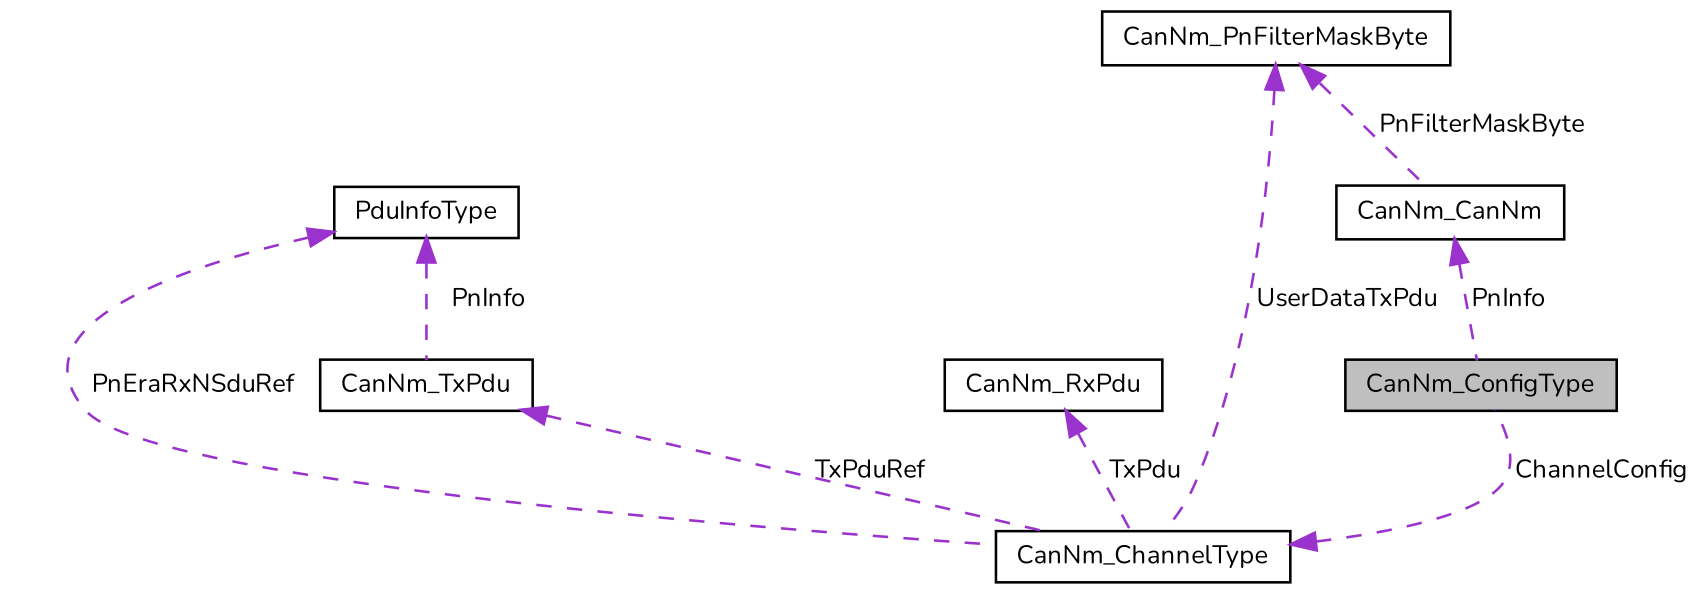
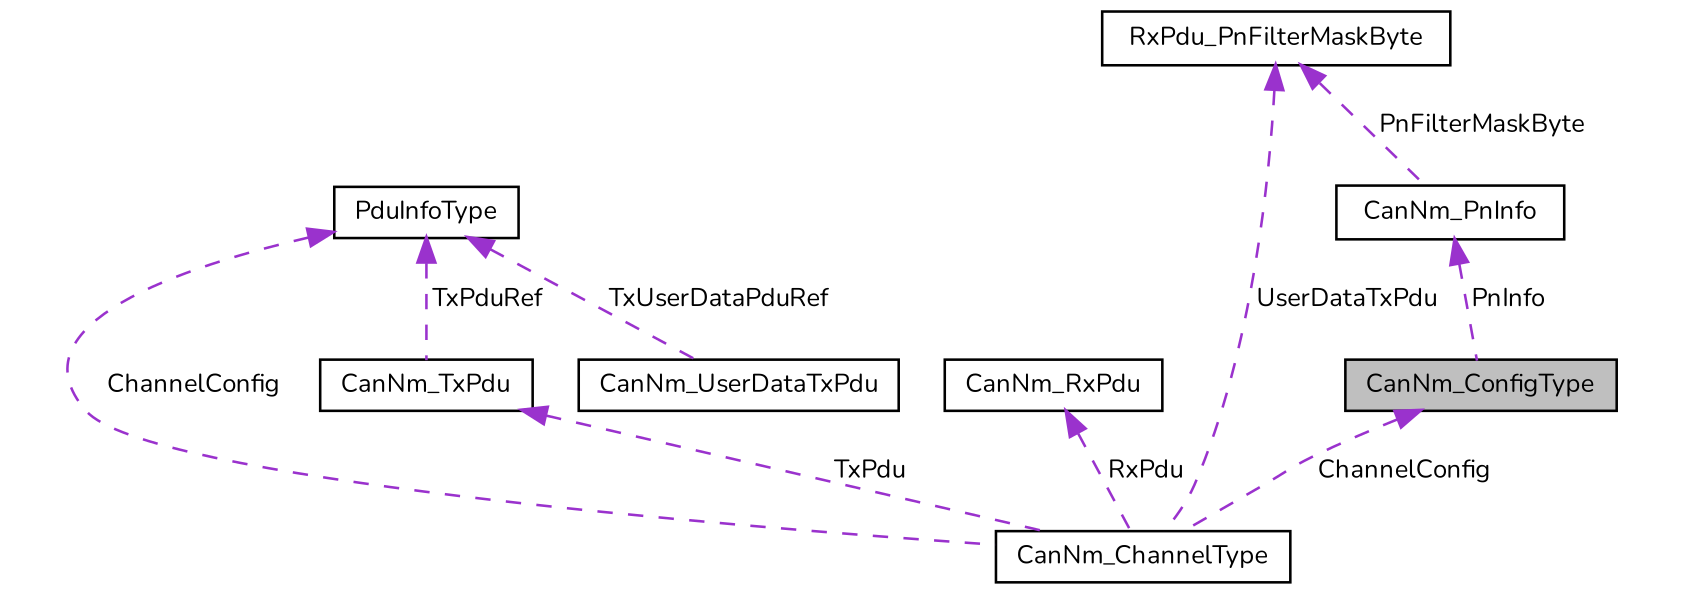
node "CanNm_PnFilterMaskByte": label "CanNm_PnFilterMaskByte" -> "RxPdu_PnFilterMaskByte"
node "CanNm_CanNm": label "CanNm_CanNm" -> "CanNm_PnInfo"
edge "CanNm_TxPdu" -> "PduInfoType": label " PnInfo" -> " TxPduRef"
edge "CanNm_ChannelType" -> "PduInfoType": label " PnEraRxNSduRef" -> " ChannelConfig"
node "CanNm_UserDataTxPdu": added
edge "CanNm_ChannelType" -> "CanNm_TxPdu": label " TxPduRef" -> " TxPdu"
edge "CanNm_ChannelType" -> "CanNm_RxPdu": label " TxPdu" -> " RxPdu"
edge "CanNm_ConfigType" -> "CanNm_ChannelType": reversed
